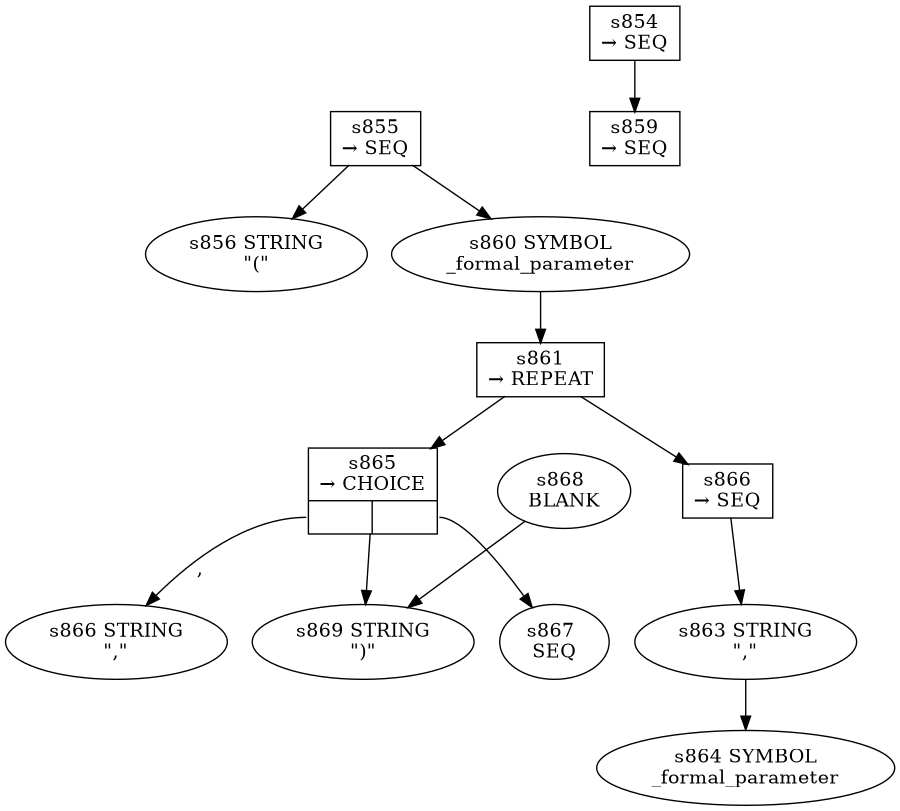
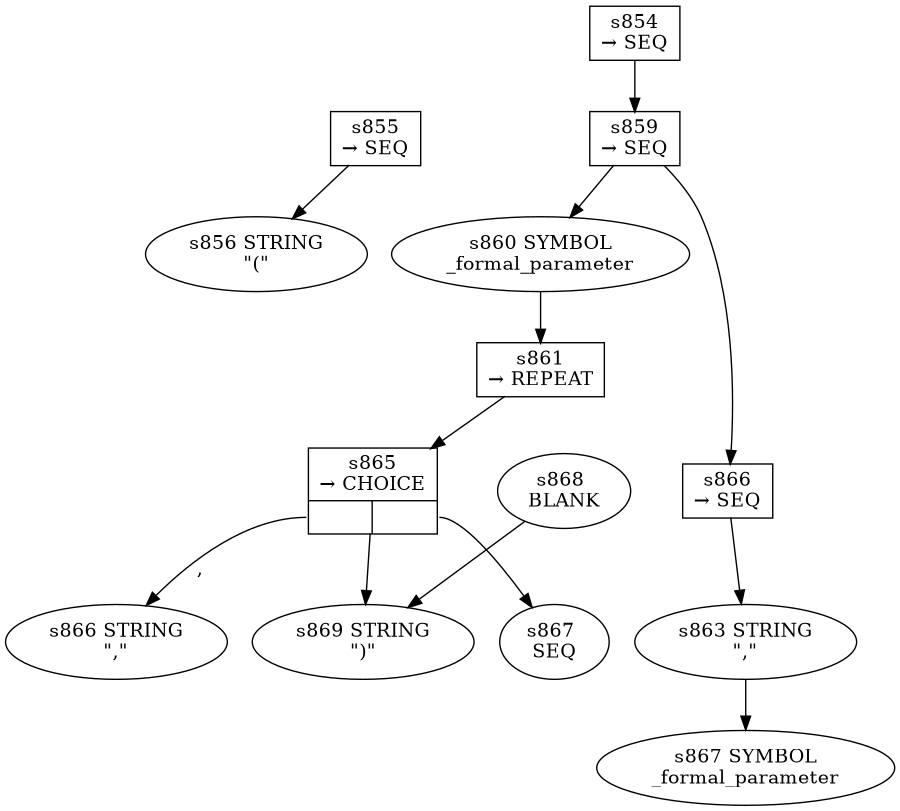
edge "s855 → SEQ" -> "s860 SYMBOL _formal_parameter": now "s859 → SEQ" -> "s860 SYMBOL _formal_parameter"
edge "s861 → REPEAT" -> "s866 → SEQ": now "s859 → SEQ" -> "s866 → SEQ"
node "s864 SYMBOL _formal_parameter": label "s864 SYMBOL _formal_parameter" -> "s867 SYMBOL _formal_parameter"
